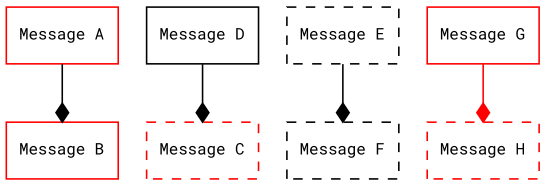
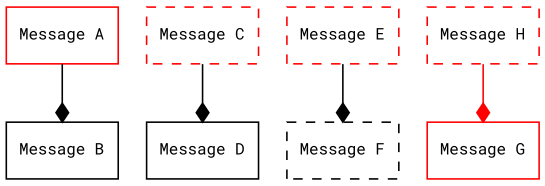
node "Message E": color black -> red
edge "Message D" -> "Message C": reversed
edge "Message G" -> "Message H": reversed
node "Message B": color red -> black
